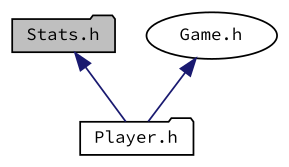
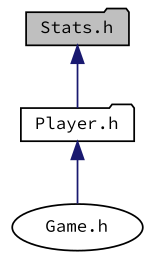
edge "Player.h" -> "Game.h": reversed
